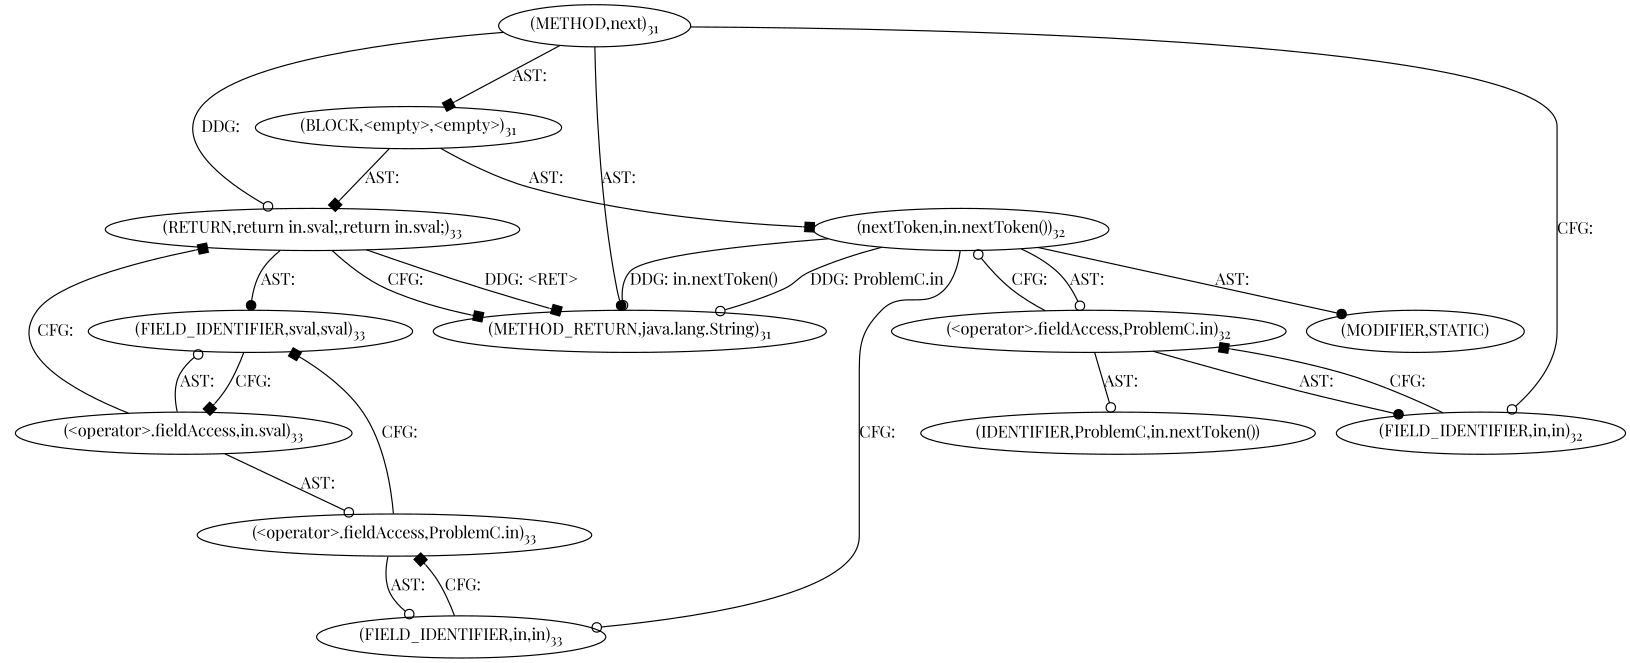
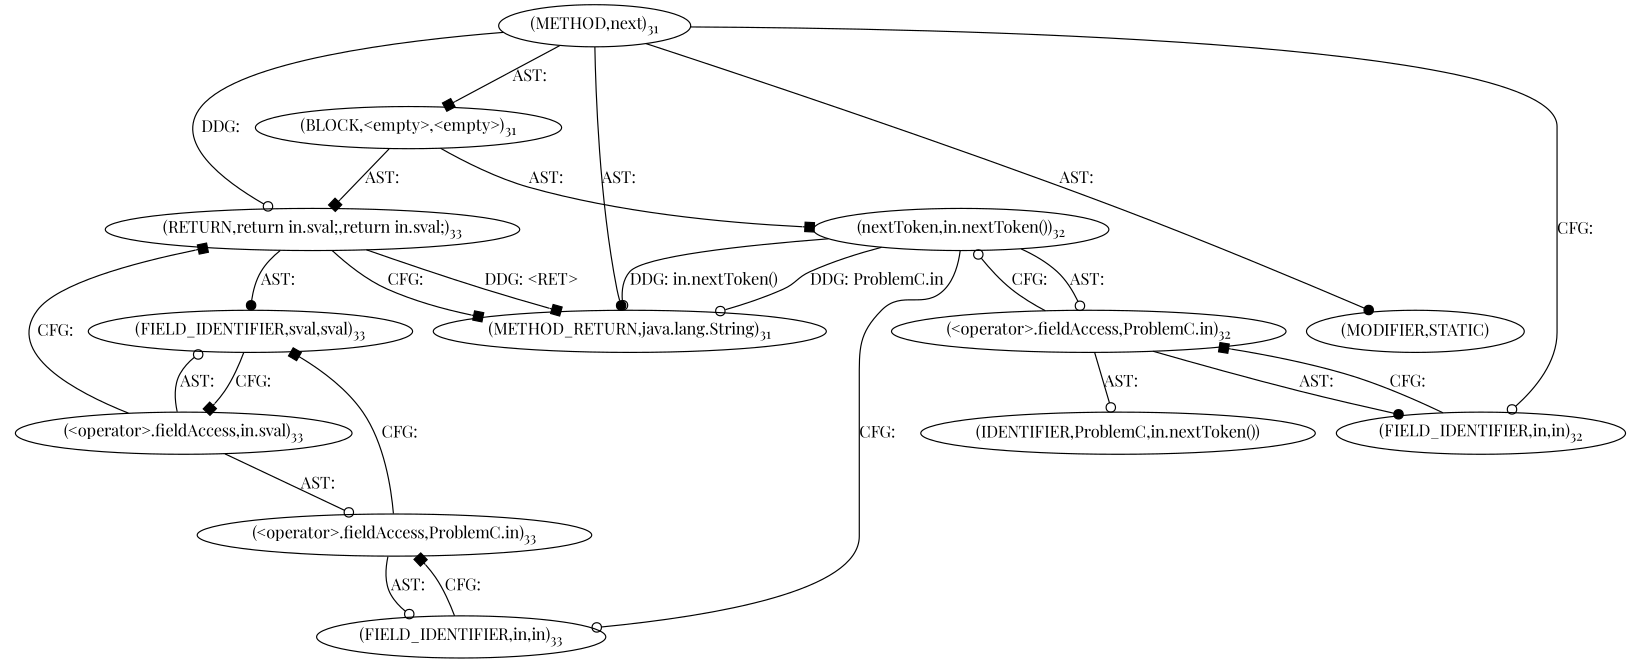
edge "(nextToken,in.nextToken())" -> "(MODIFIER,STATIC)": now "(METHOD,next)" -> "(MODIFIER,STATIC)"
